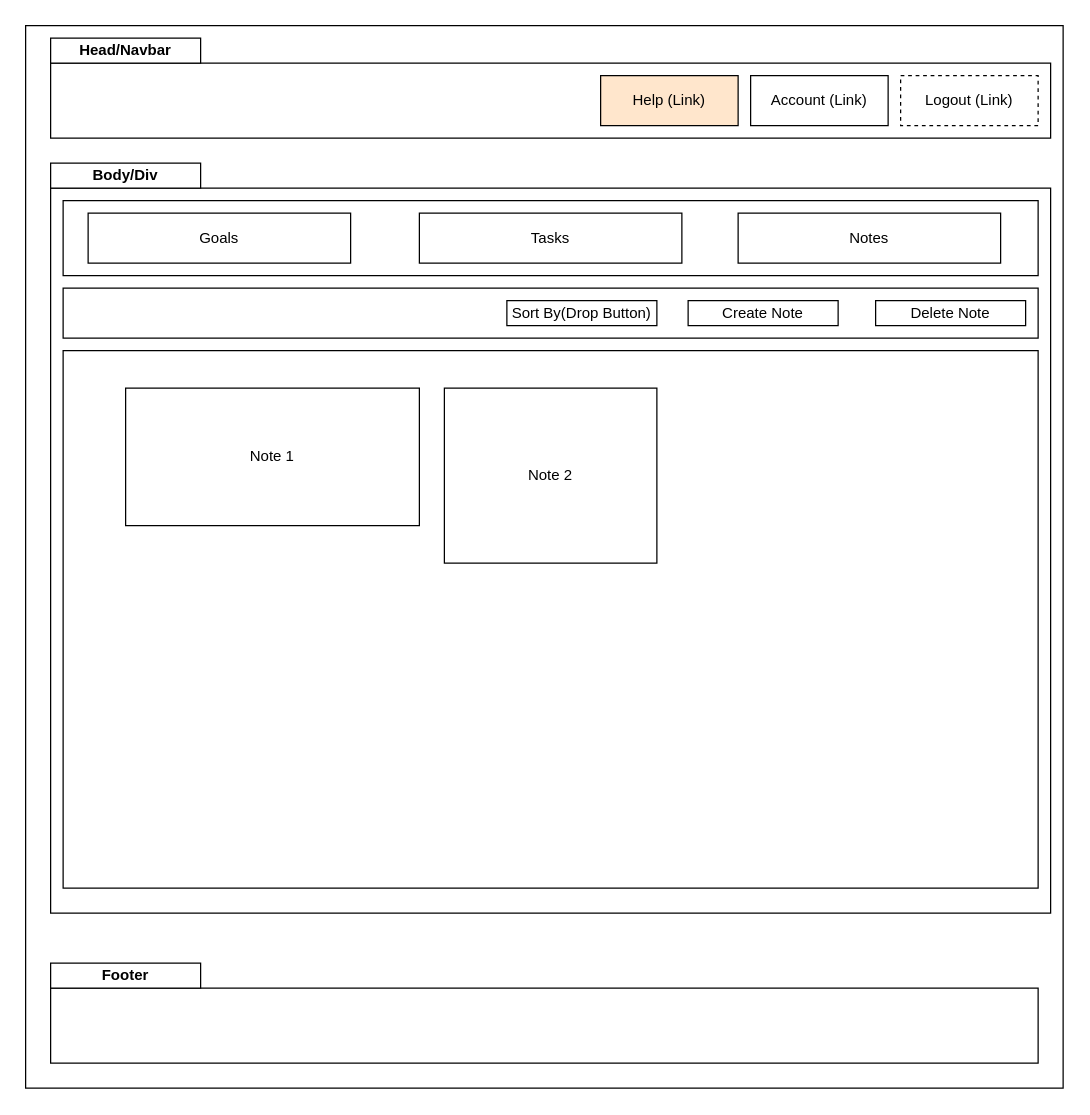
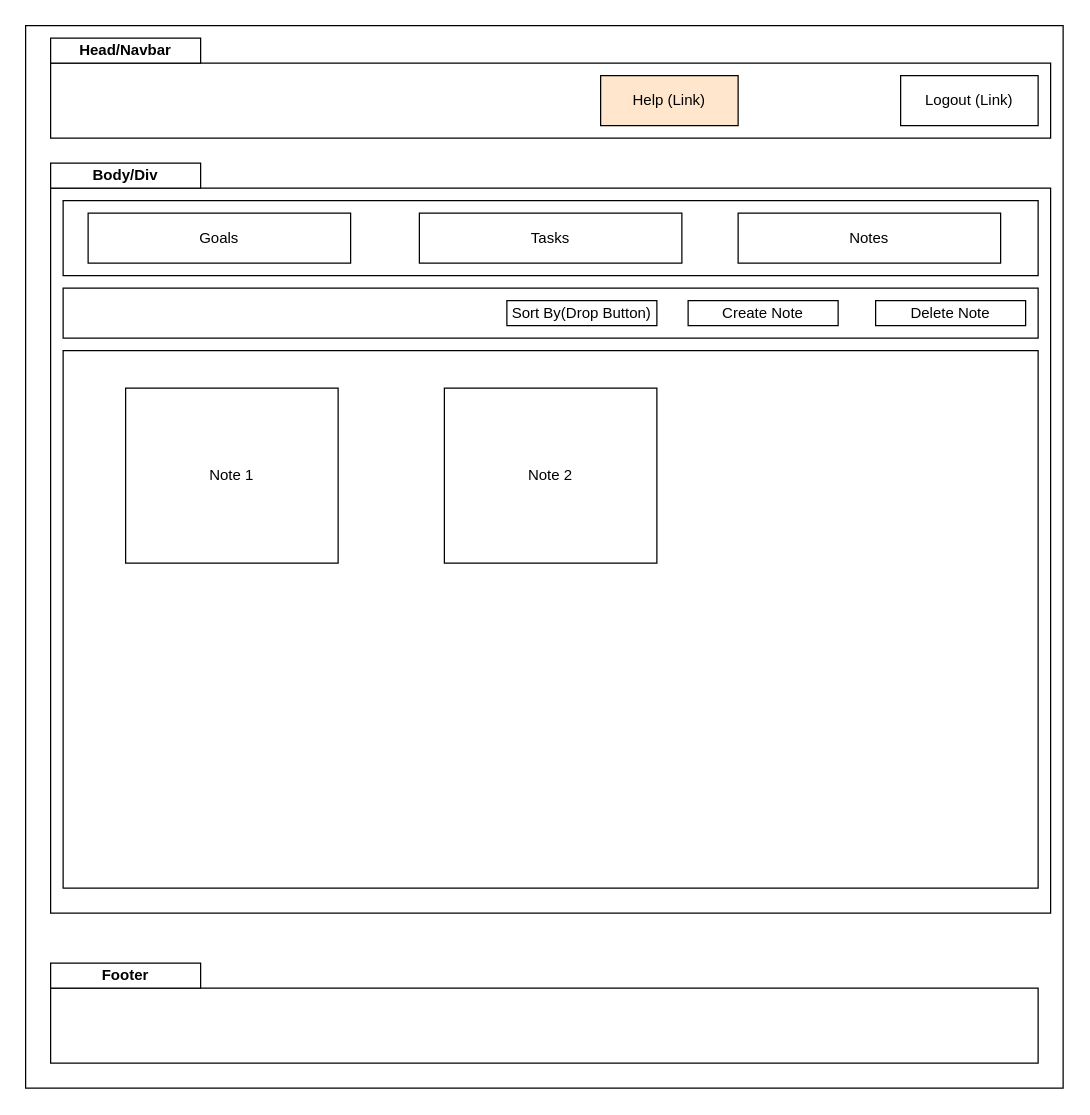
node "Account (Link)": removed
node "Logout (Link)": style dashed -> solid
node "Note 1": size 294x138 -> 213x175
